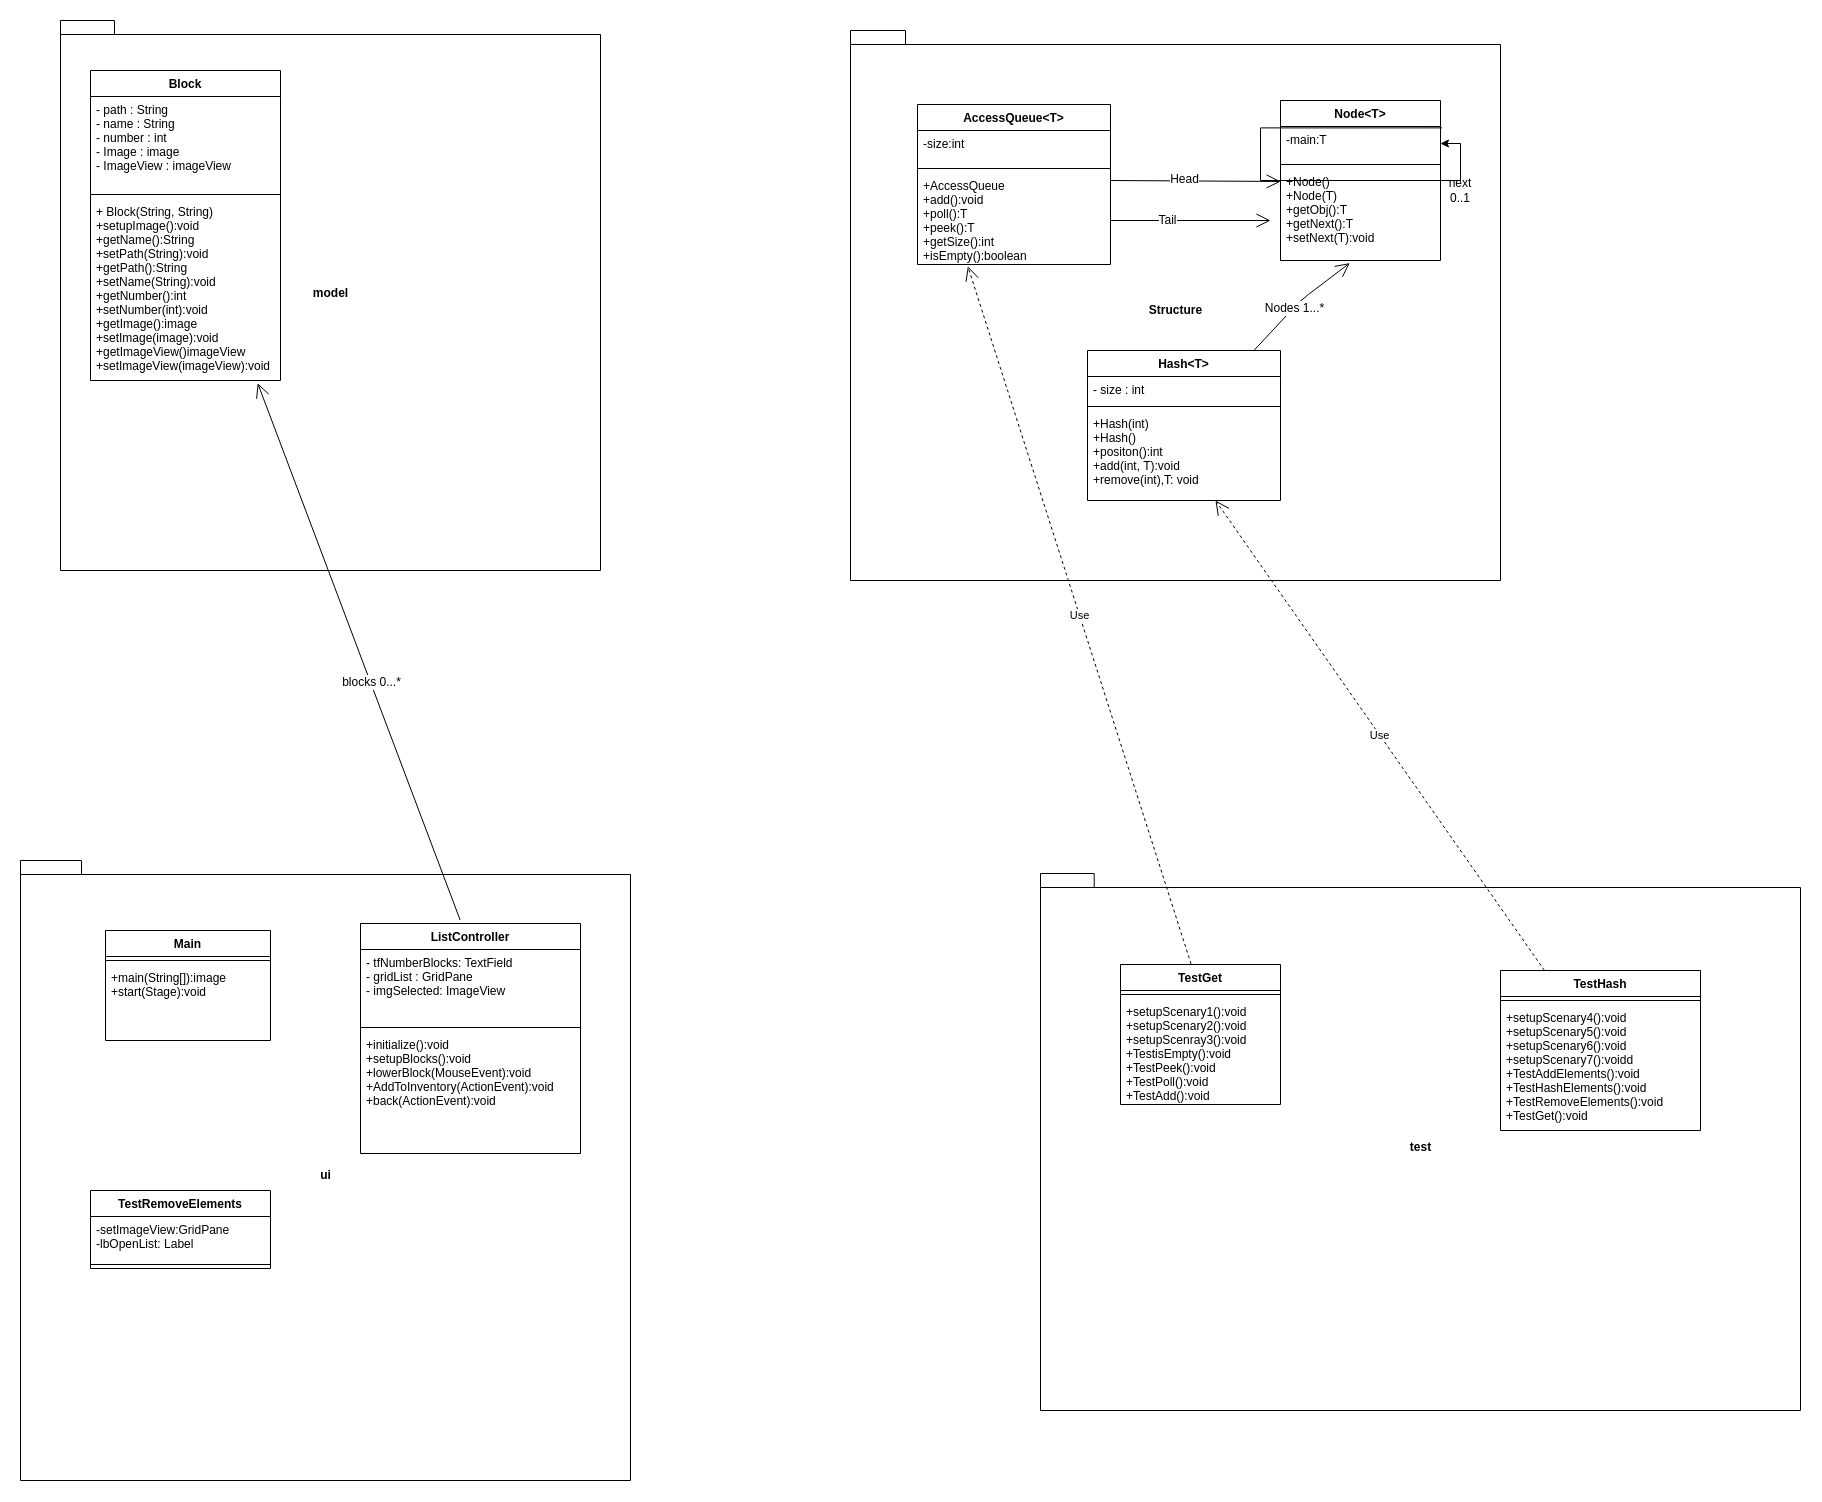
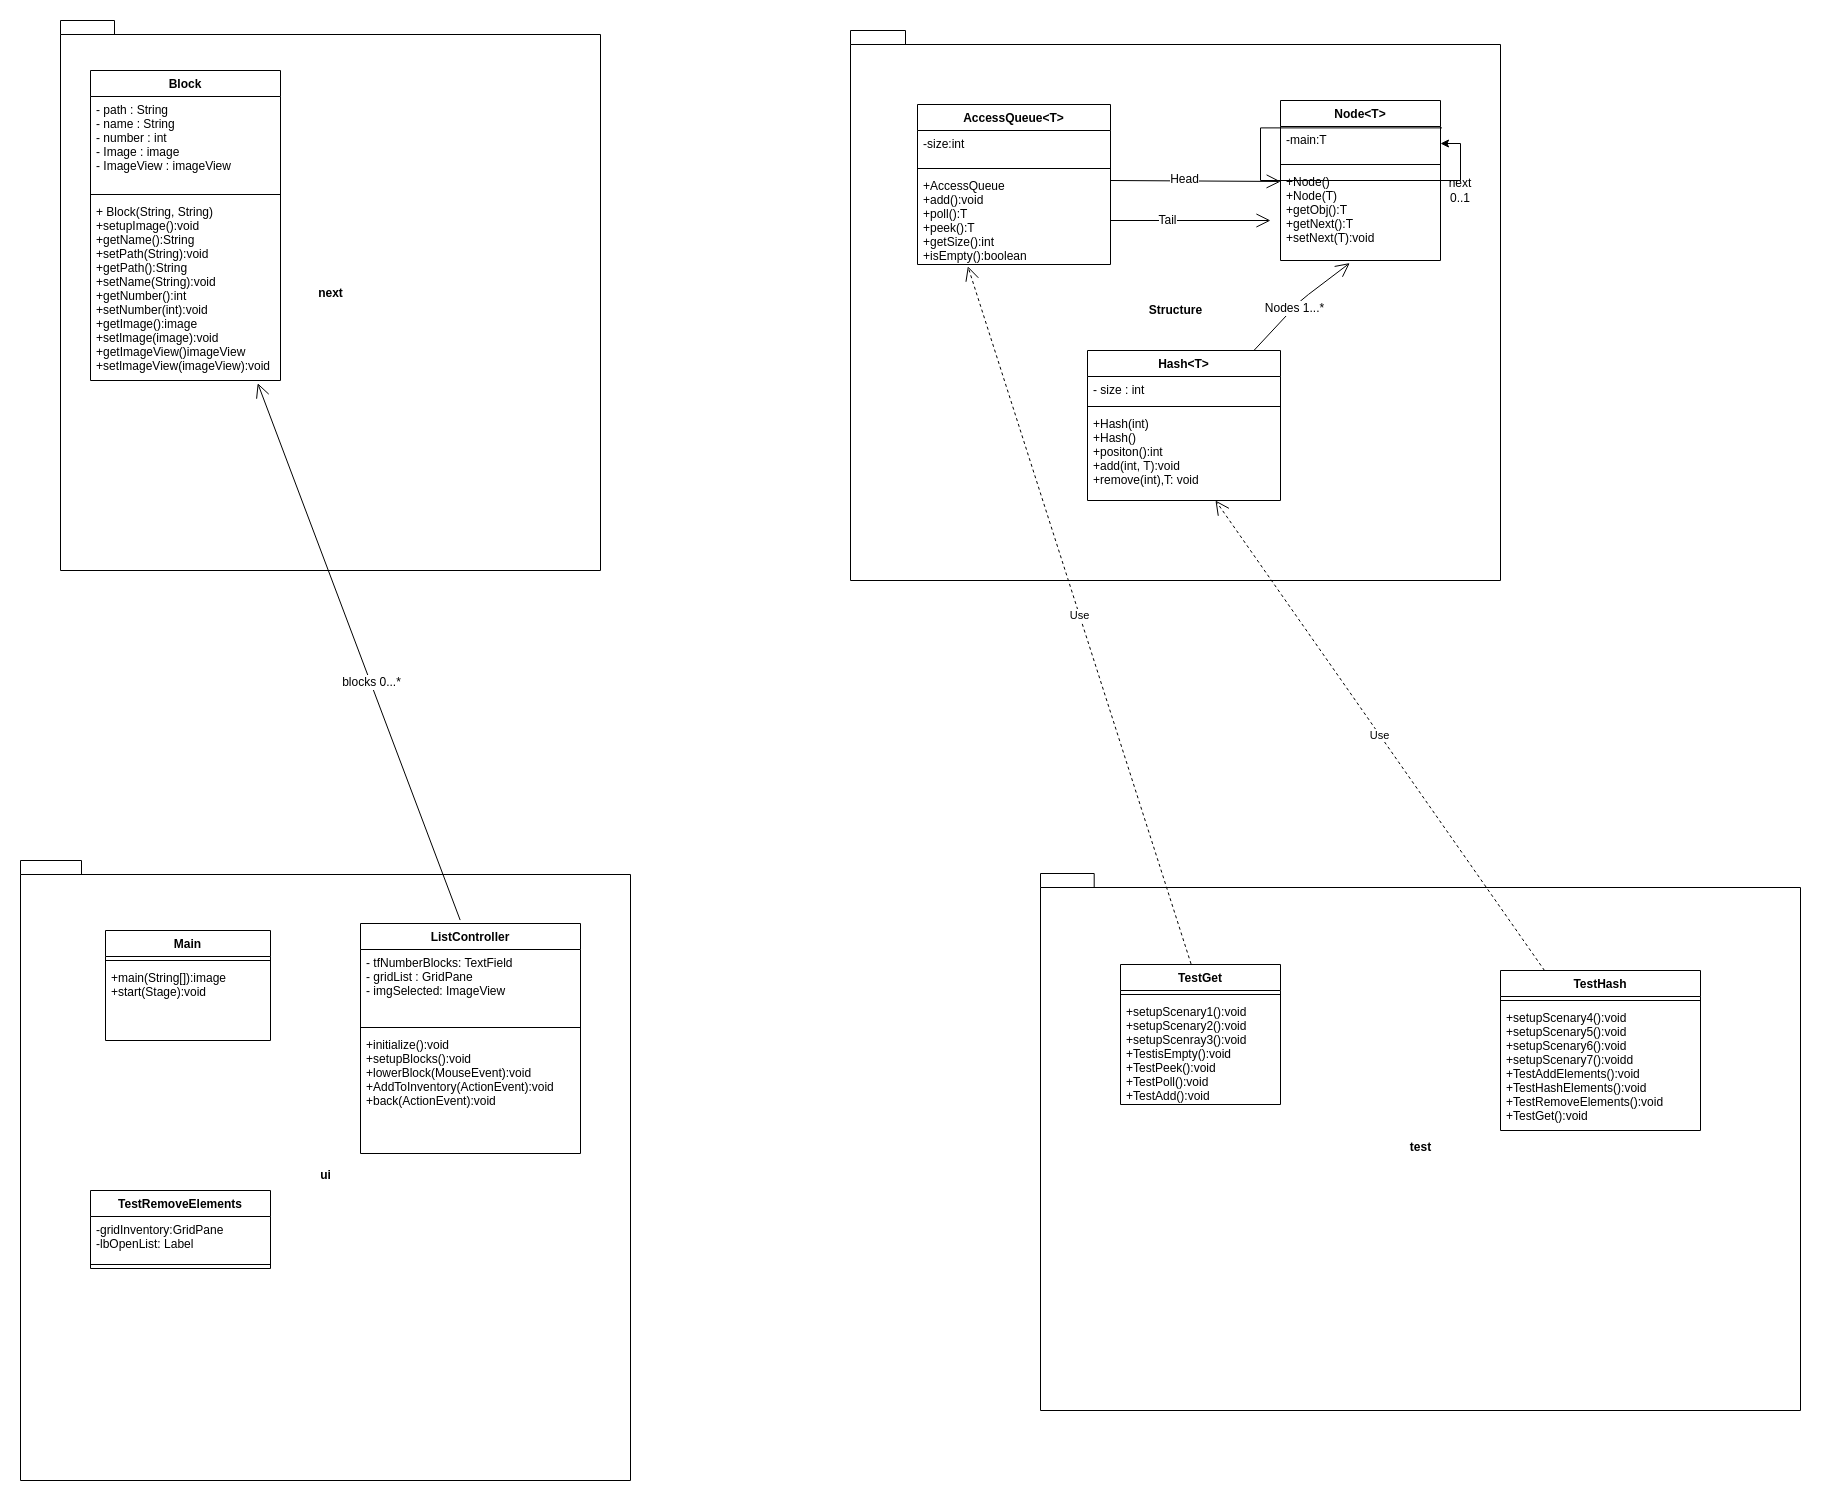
node "model": label "model" -> "next"
node "-setImageView:GridPane -lbOpenList: Label": label "-setImageView:GridPane -lbOpenList: Label" -> "-gridInventory:GridPane -lbOpenList: Label"
